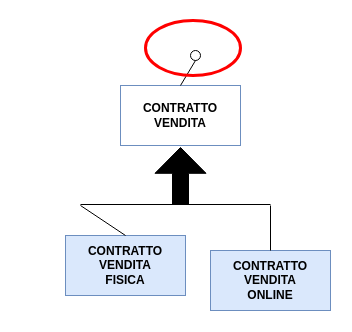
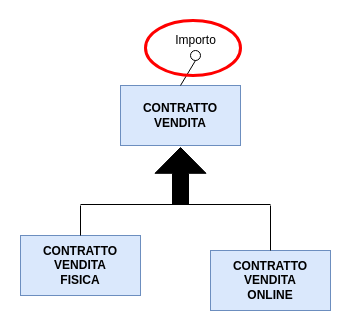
node "Importo": added
node "CONTRATTO VENDITA": fillcolor #ffffff -> #dae8fc
node "CONTRATTO VENDITA FISICA": moved (126, 266) -> (81, 266)
